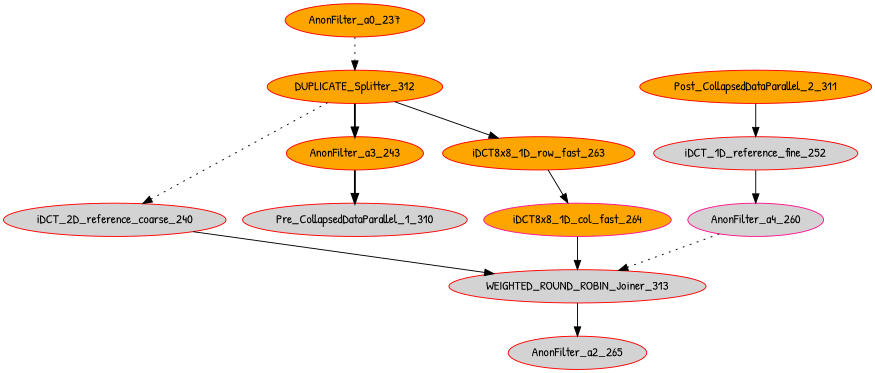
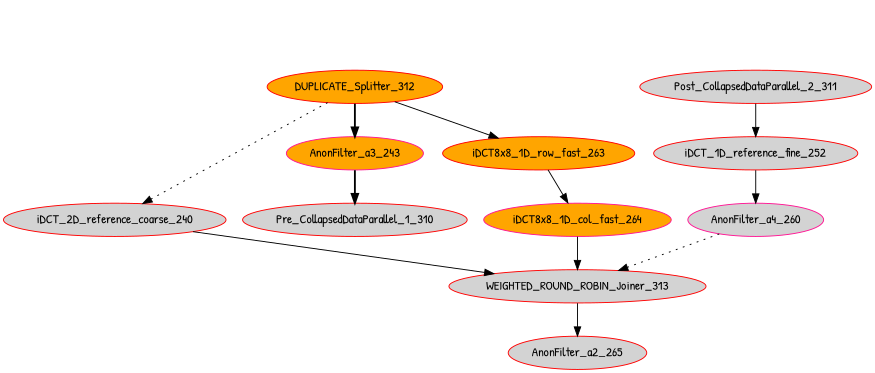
node "AnonFilter_a0_237": removed
node "Post_CollapsedDataParallel_2_311": fillcolor orange -> lightgrey
node "AnonFilter_a3_243": color red -> deeppink
